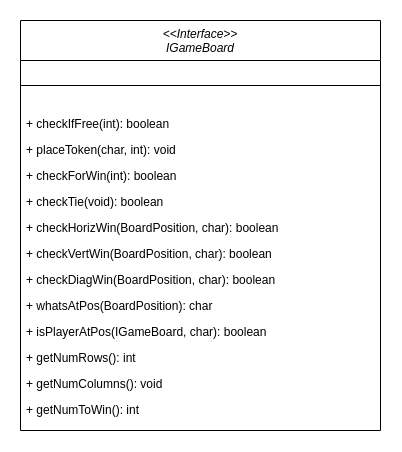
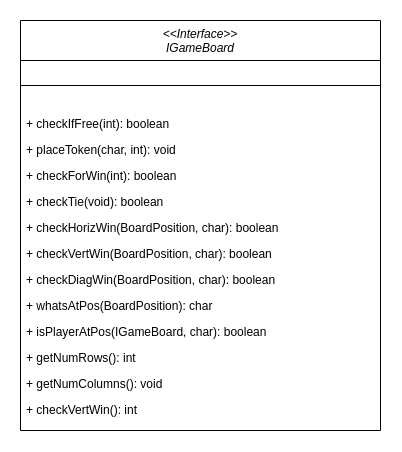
node "+ getNumToWin(): int": label "+ getNumToWin(): int" -> "+ checkVertWin(): int"
